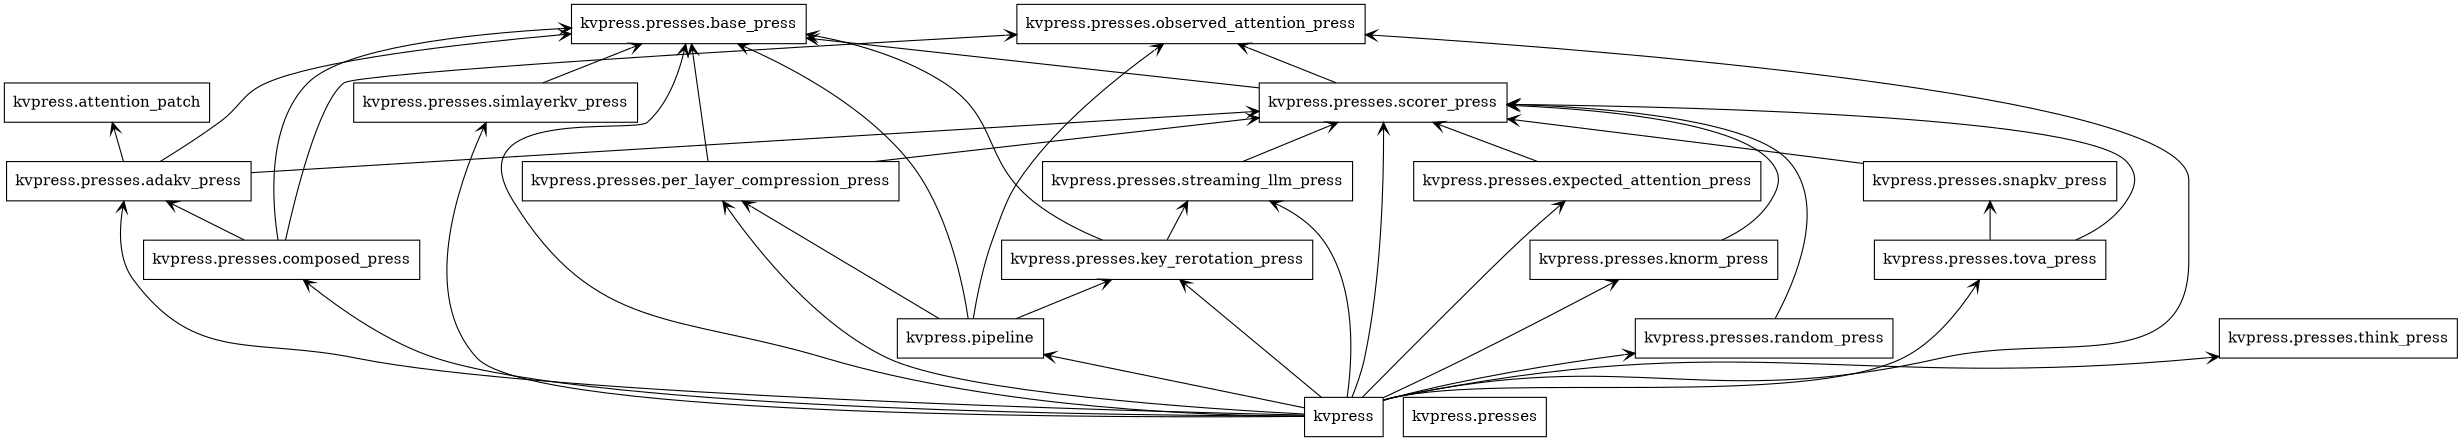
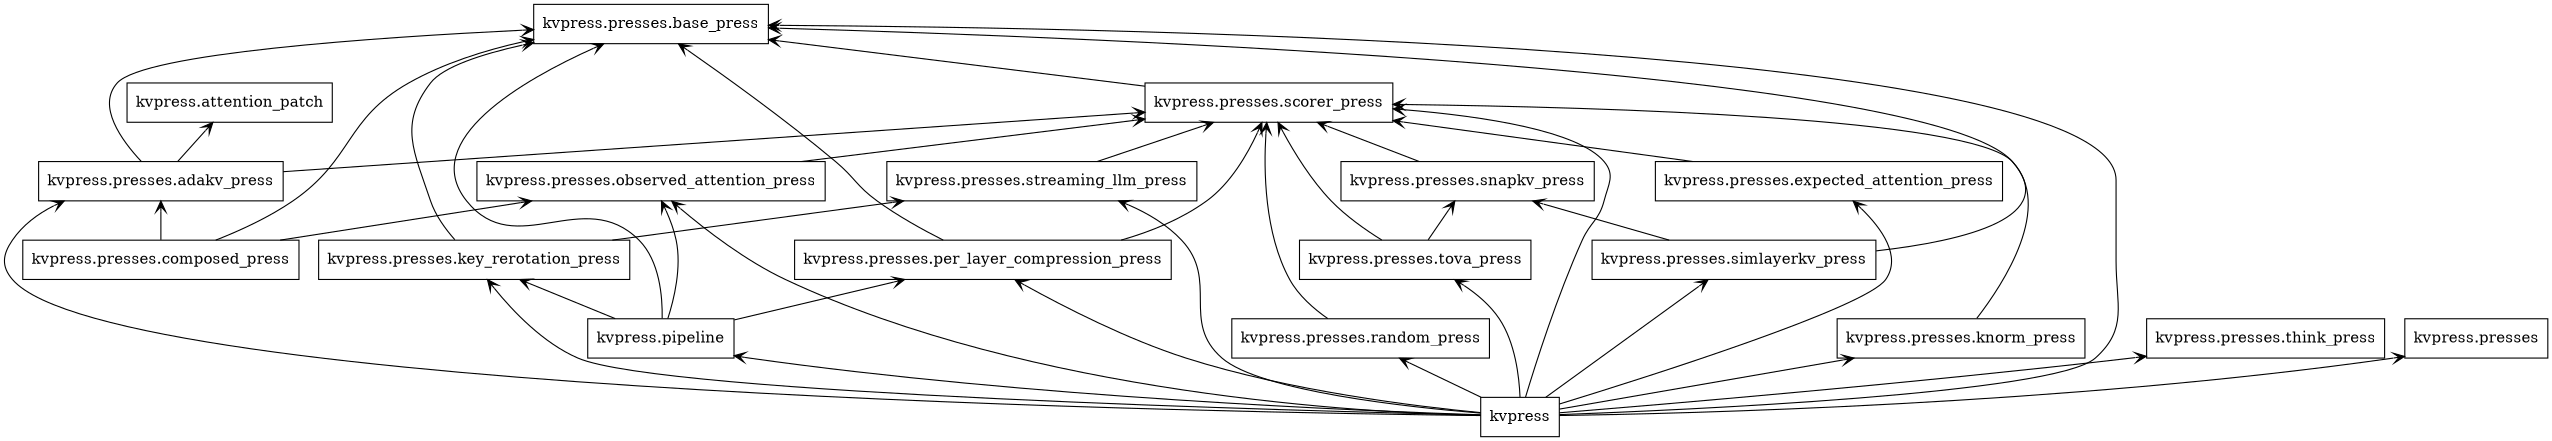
edge "kvpress.presses.scorer_press" -> "kvpress.presses.observed_attention_press": reversed
edge "kvpress.presses.simlayerkv_press" -> "kvpress.presses.snapkv_press": added
edge "kvpress" -> "kvpress.presses.composed_press": now "kvpress" -> "kvpress.presses"
